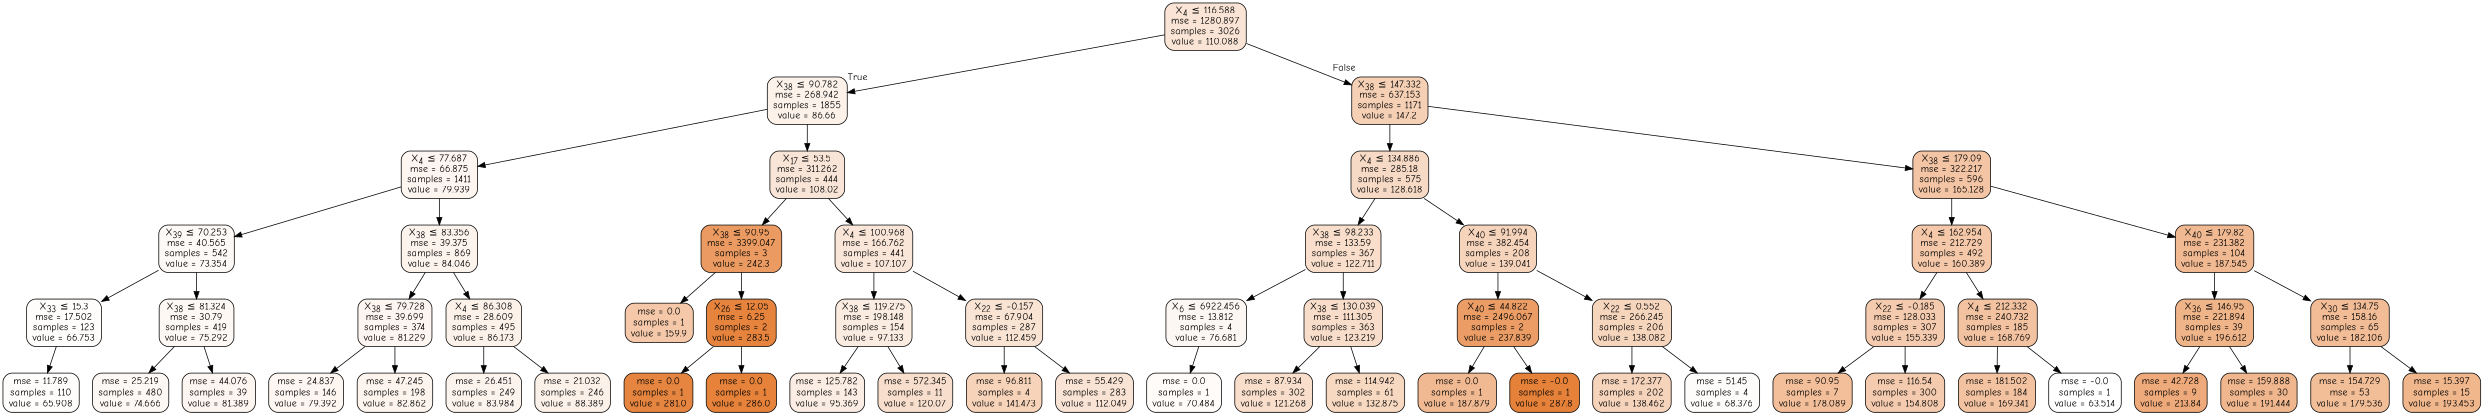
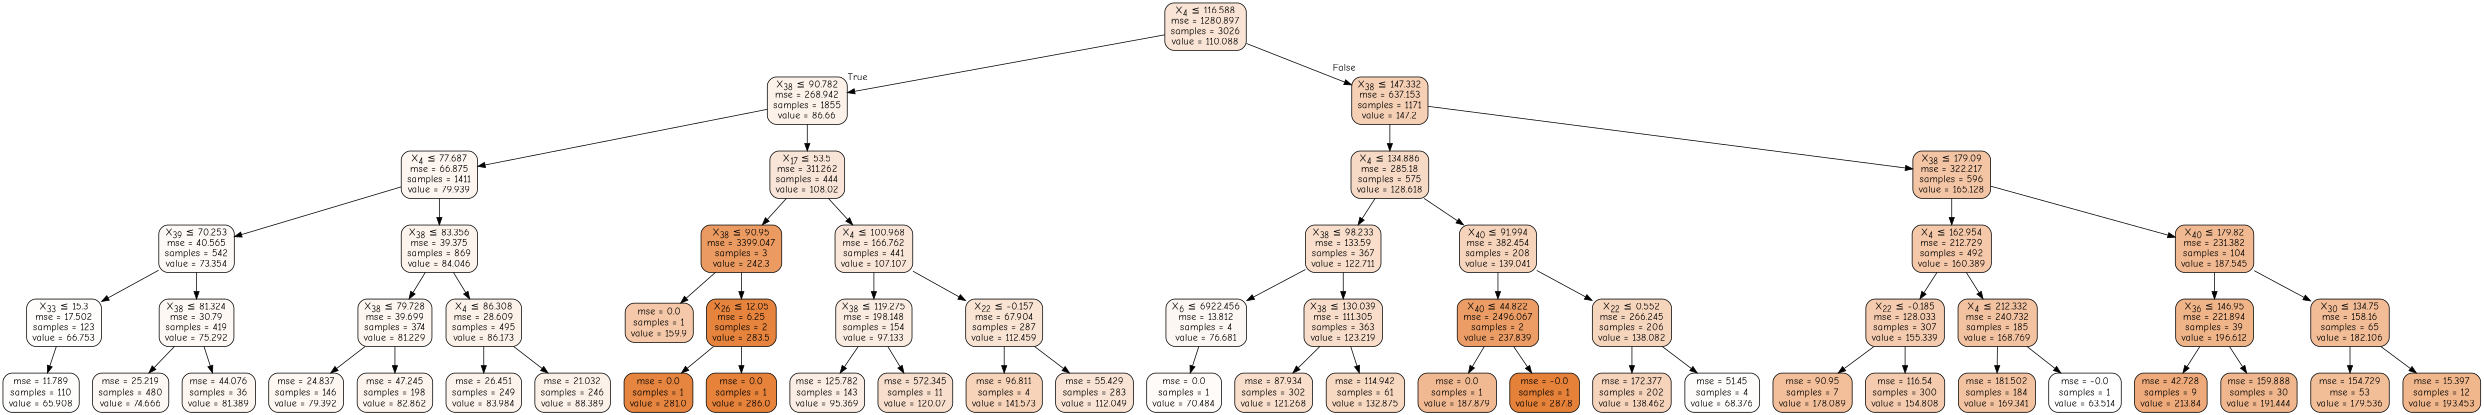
node "mse = 44.076": text "samples = 39" -> "samples = 36"
node "mse = 15.397": text "samples = 15" -> "samples = 12"
node "mse = 96.811": text "value = 141.473" -> "value = 141.573"
